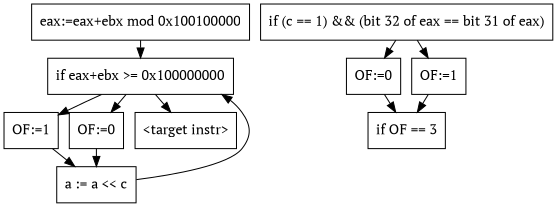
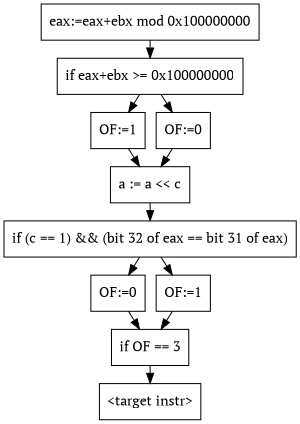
node "eax:=eax+ebx mod 0x100100000": label "eax:=eax+ebx mod 0x100100000" -> "eax:=eax+ebx mod 0x100000000"
edge "if eax+ebx >= 0x100000000" -> "<target instr>": now "if OF == 3" -> "<target instr>"
edge "a := a << c" -> "if eax+ebx >= 0x100000000": now "a := a << c" -> "if (c == 1) && (bit 32 of eax == bit 31 of eax)"
